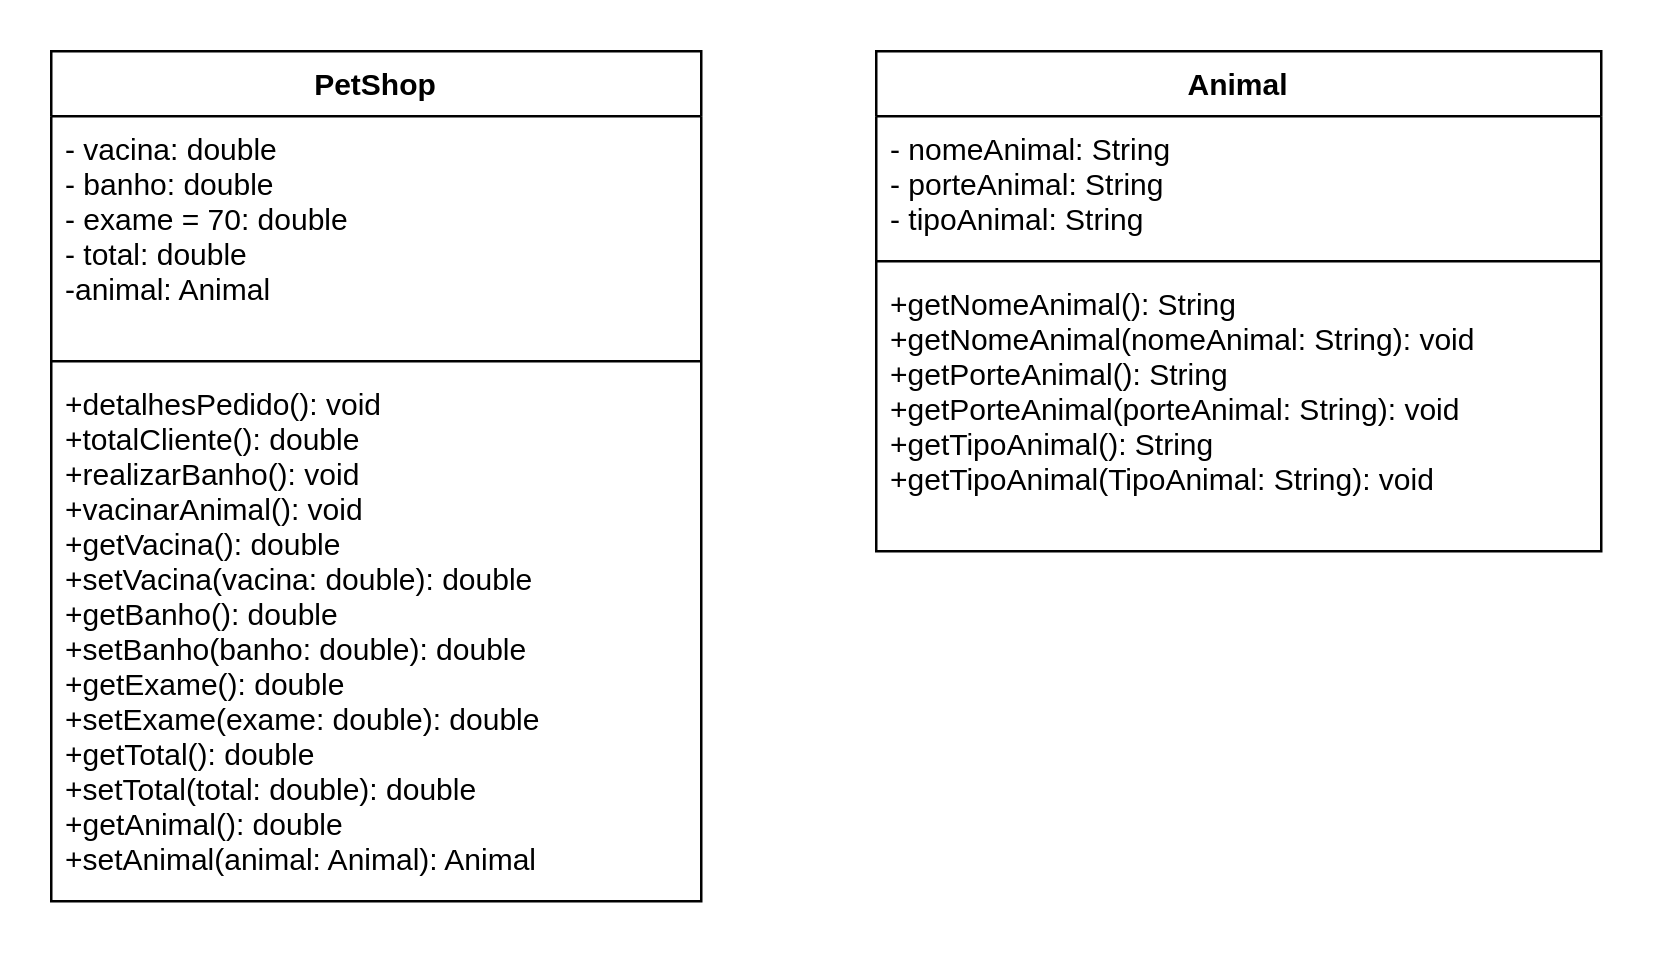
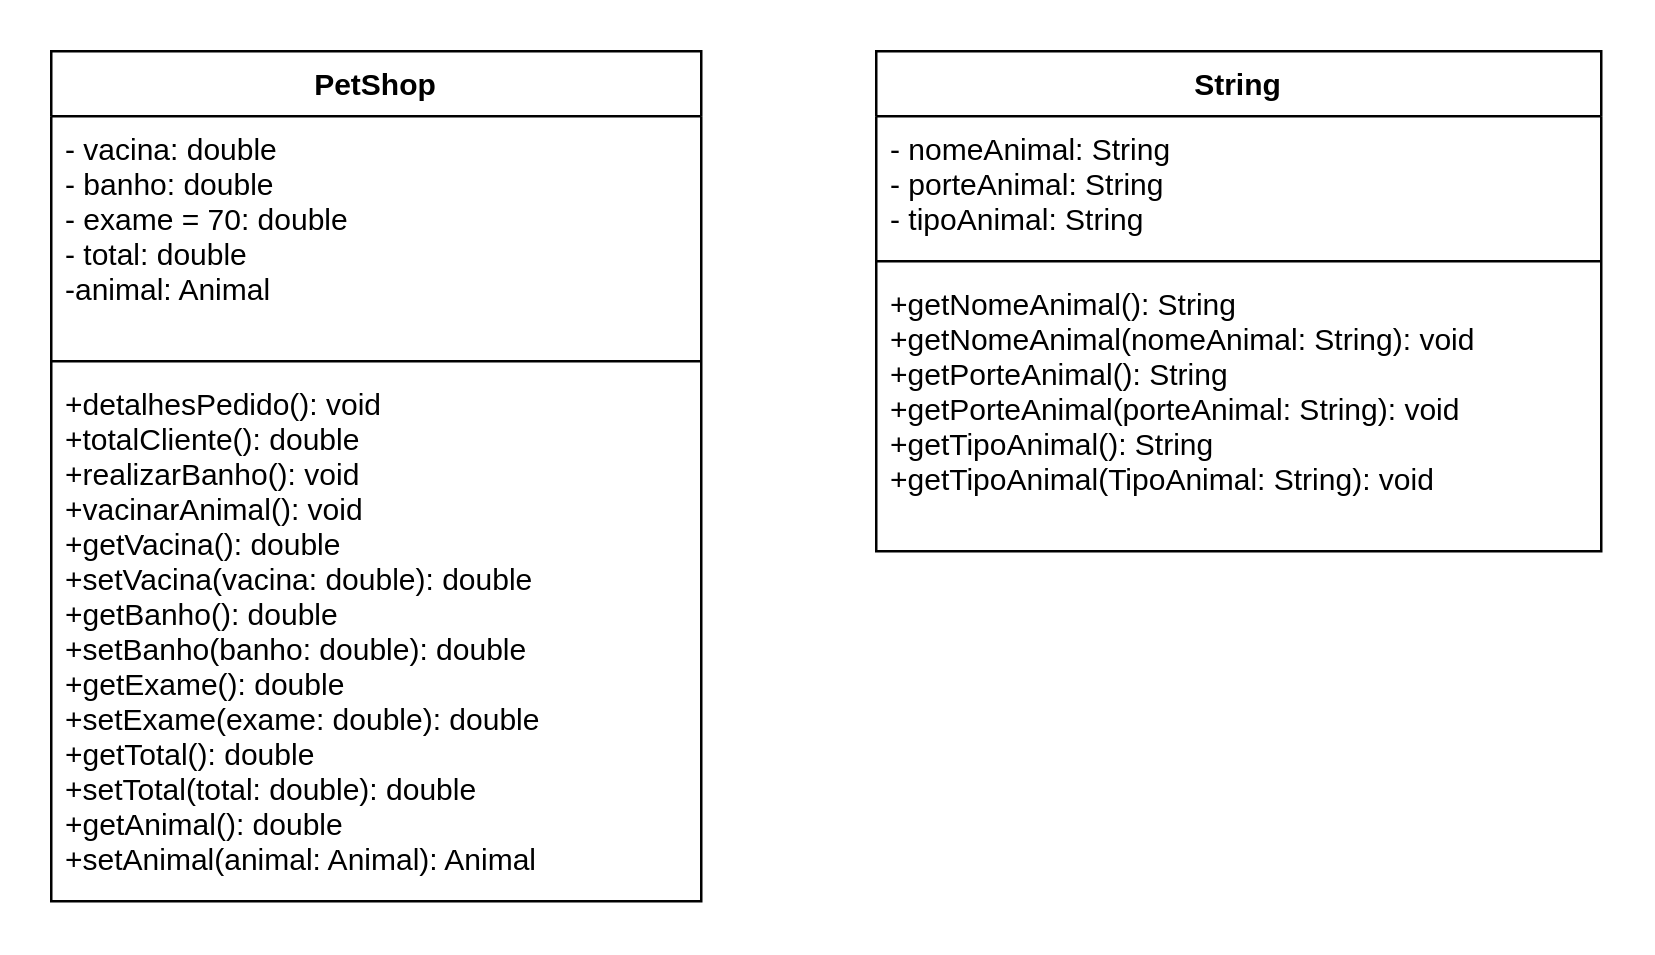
node "Animal": label "Animal" -> "String"
